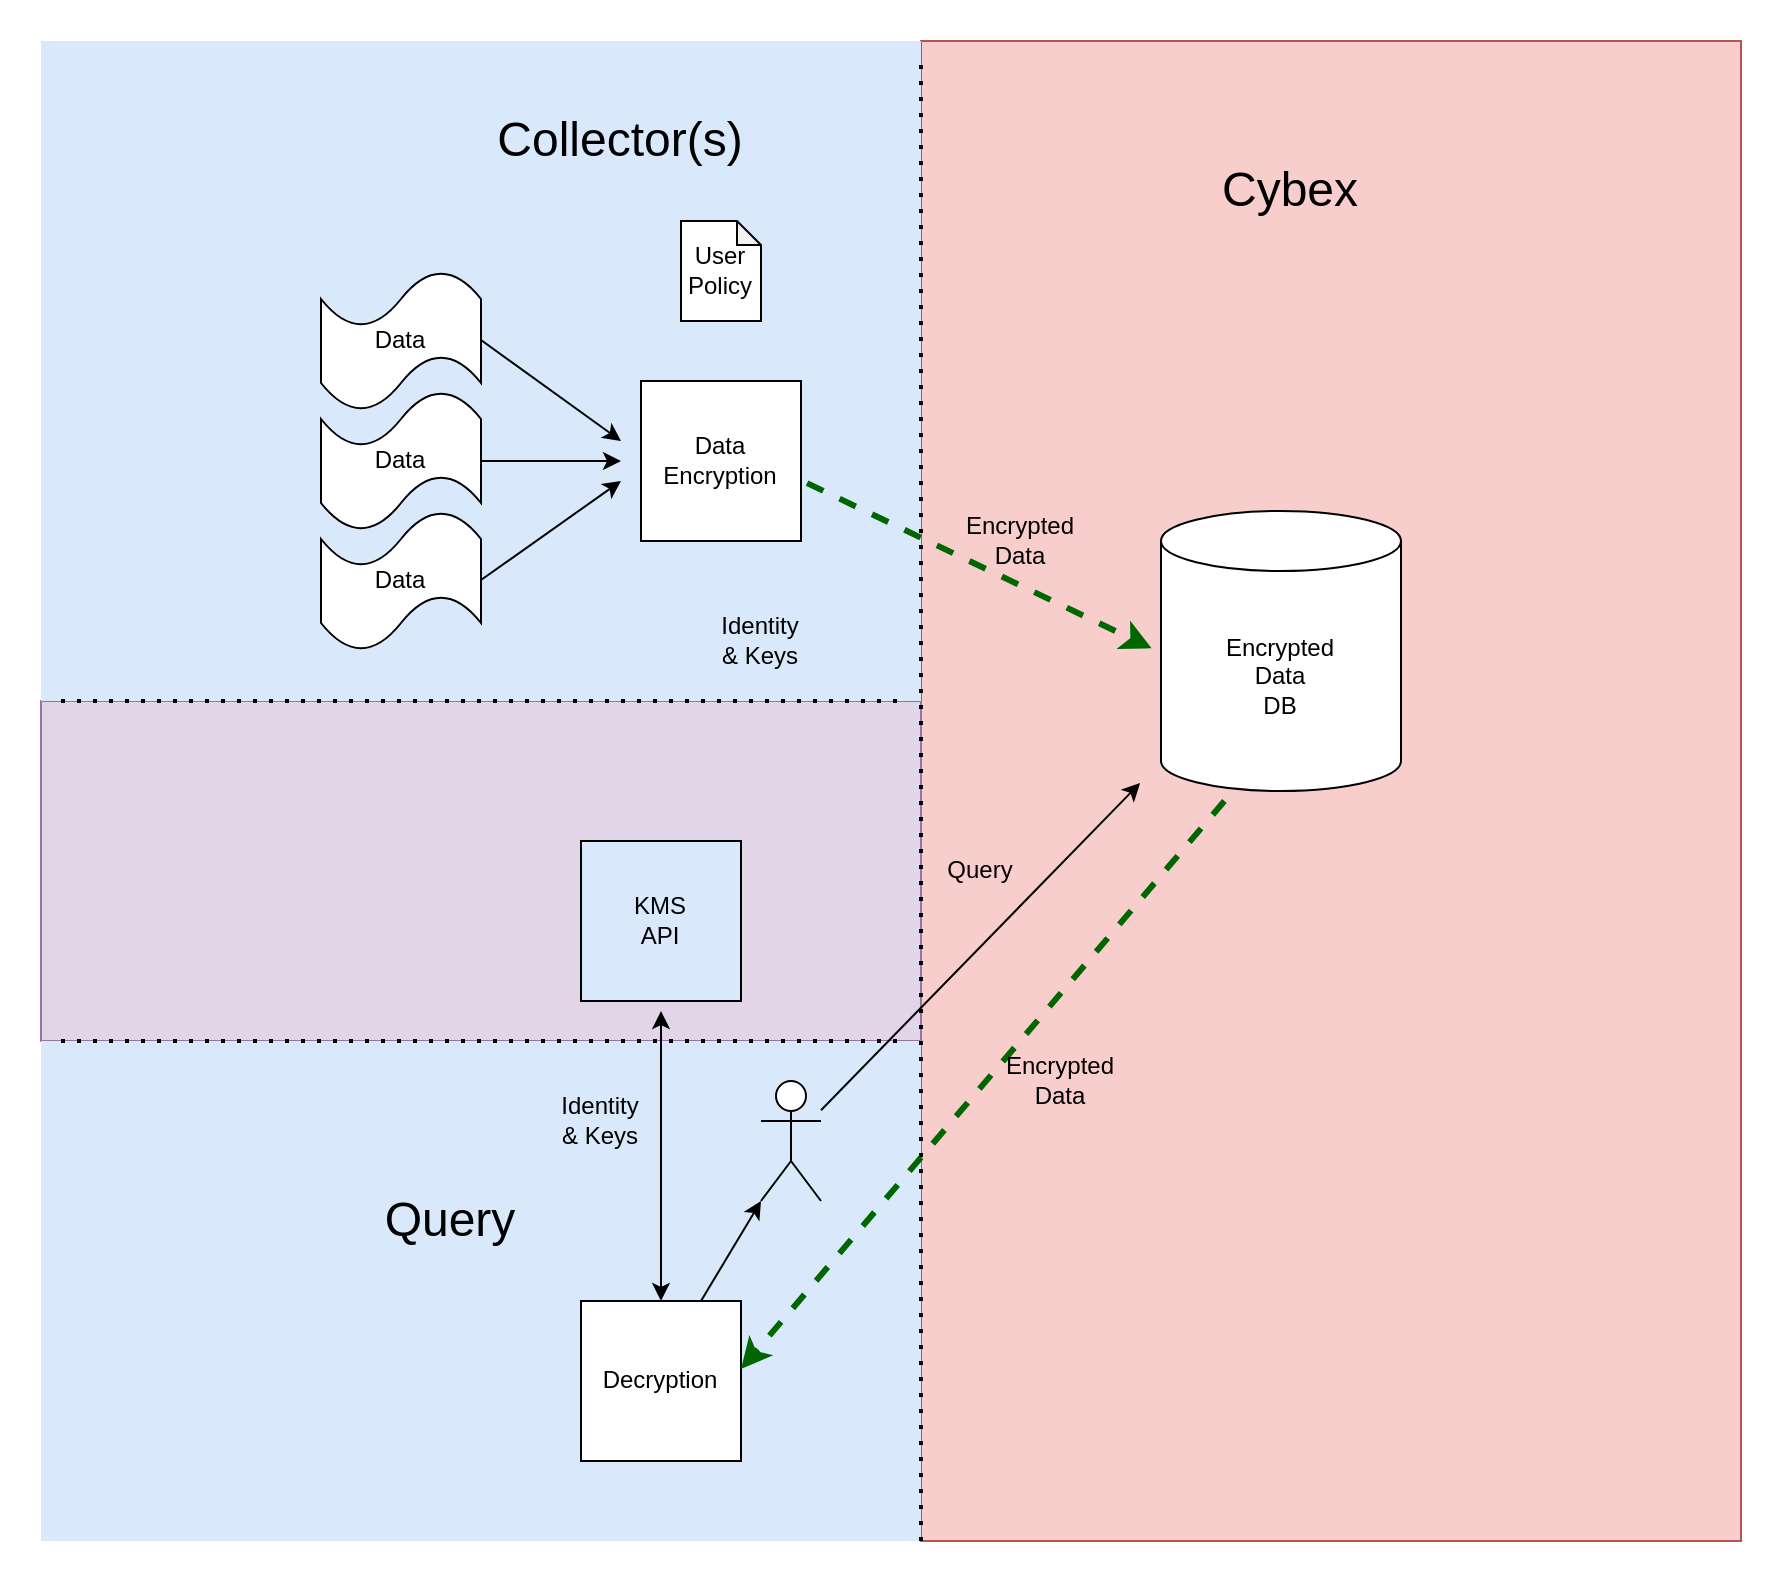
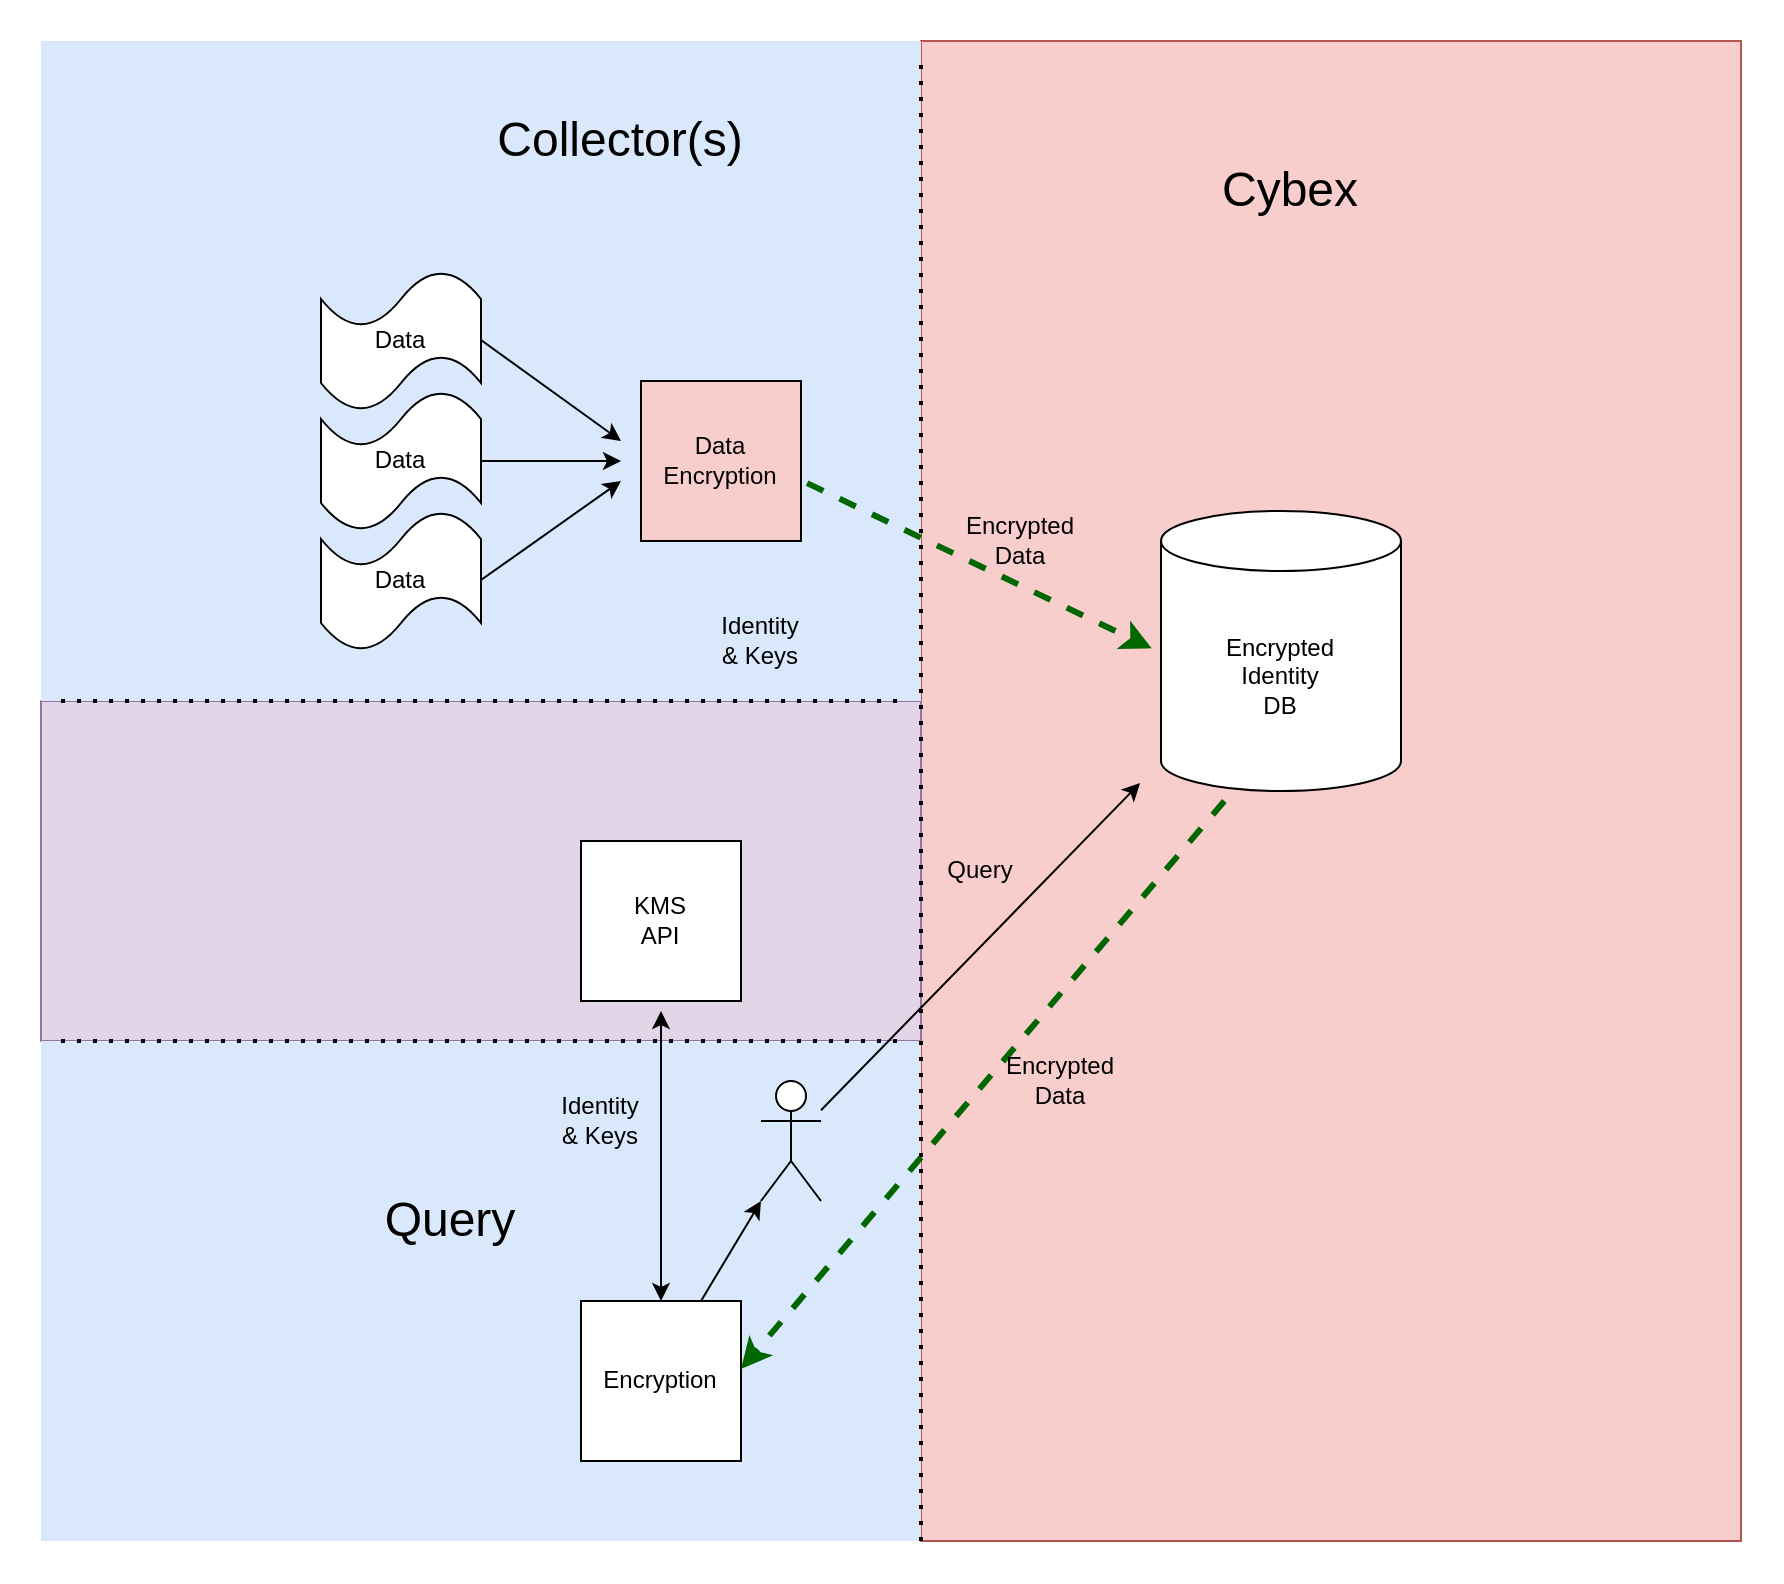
node "User Policy": removed
node "Data Encryption": fillcolor #ffffff -> #f8cecc
node "Encrypted Data DB": label "Encrypted Data DB" -> "Encrypted Identity DB"
node "KMS API": fillcolor #dae8fc -> #ffffff
node "Decryption": label "Decryption" -> "Encryption"
